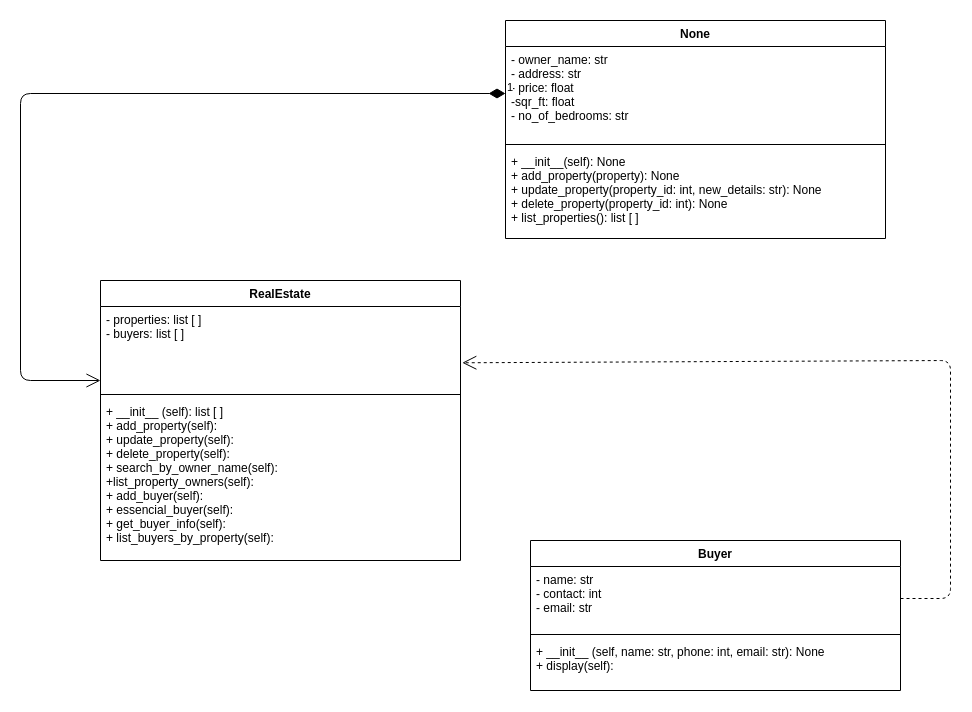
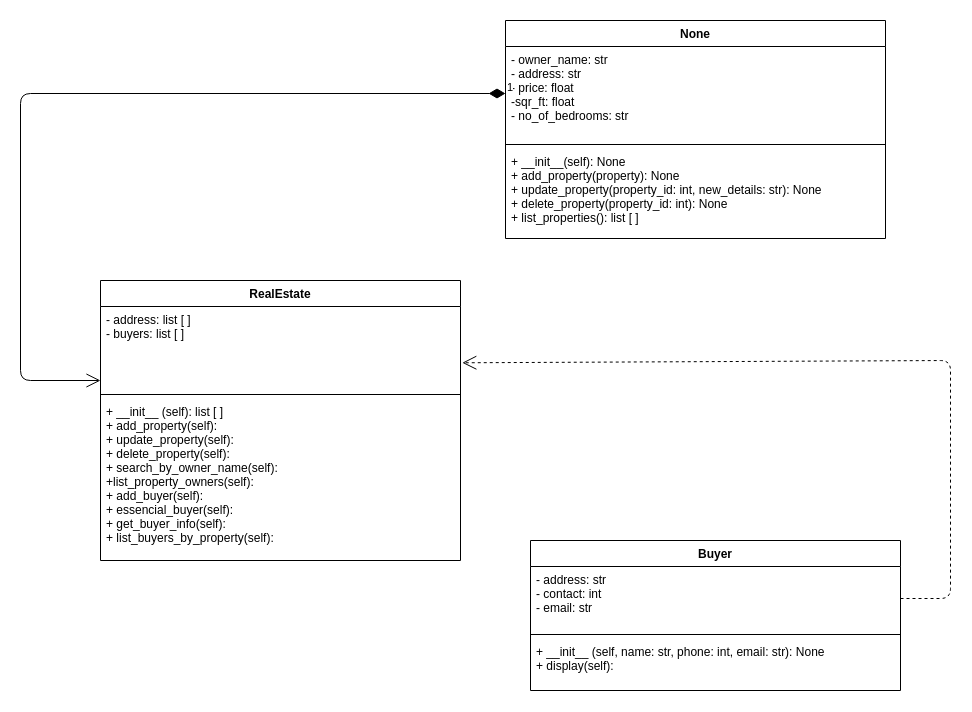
node "- properties: list [ ] - buyers: list [ ]": label "- properties: list [ ] - buyers: list [ ]" -> "- address: list [ ] - buyers: list [ ]"
node "- name: str - contact: int - email: str": label "- name: str - contact: int - email: str" -> "- address: str - contact: int - email: str"
